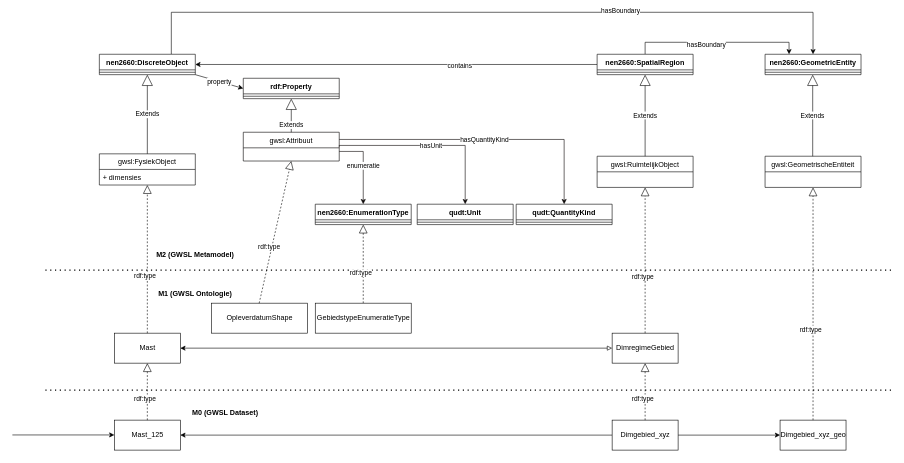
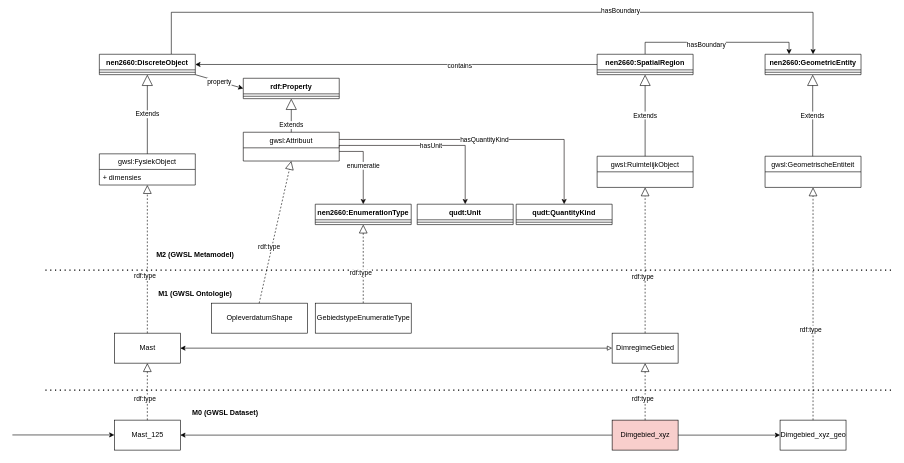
node "Dimgebied_xyz": fillcolor #ffffff -> #f8cecc
